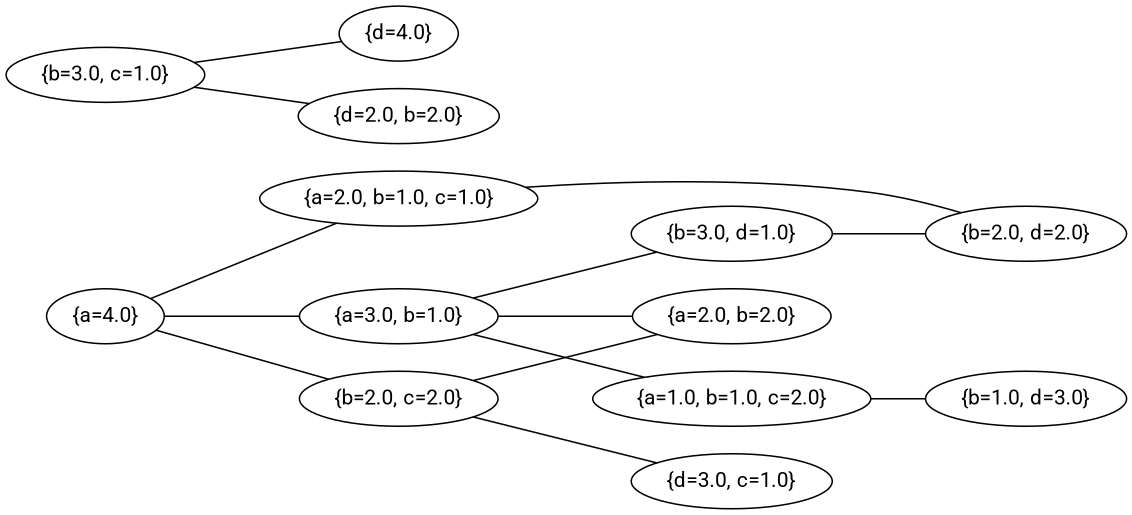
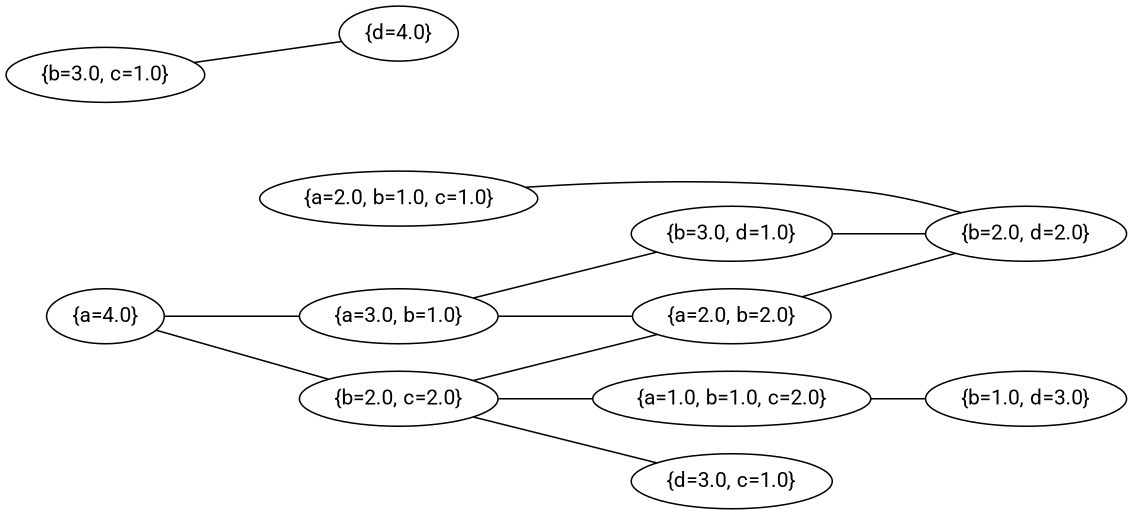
node "{d=2.0, b=2.0}": removed
edge "{a=2.0, b=1.0, c=1.0}" -- "{a=4.0}": removed
edge "{b=2.0, d=2.0}" -- "{a=2.0, b=2.0}": added
edge "{a=3.0, b=1.0}" -- "{a=1.0, b=1.0, c=2.0}": now "{b=2.0, c=2.0}" -- "{a=1.0, b=1.0, c=2.0}"
